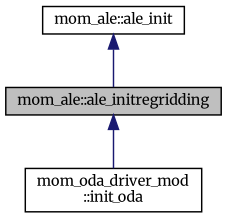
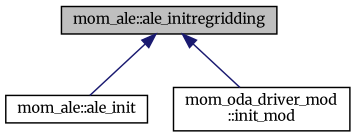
edge "mom_ale::ale_initregridding" -> "mom_ale::ale_init": reversed
node "mom_oda_driver_mod ::init_oda": label "mom_oda_driver_mod ::init_oda" -> "mom_oda_driver_mod ::init_mod"
